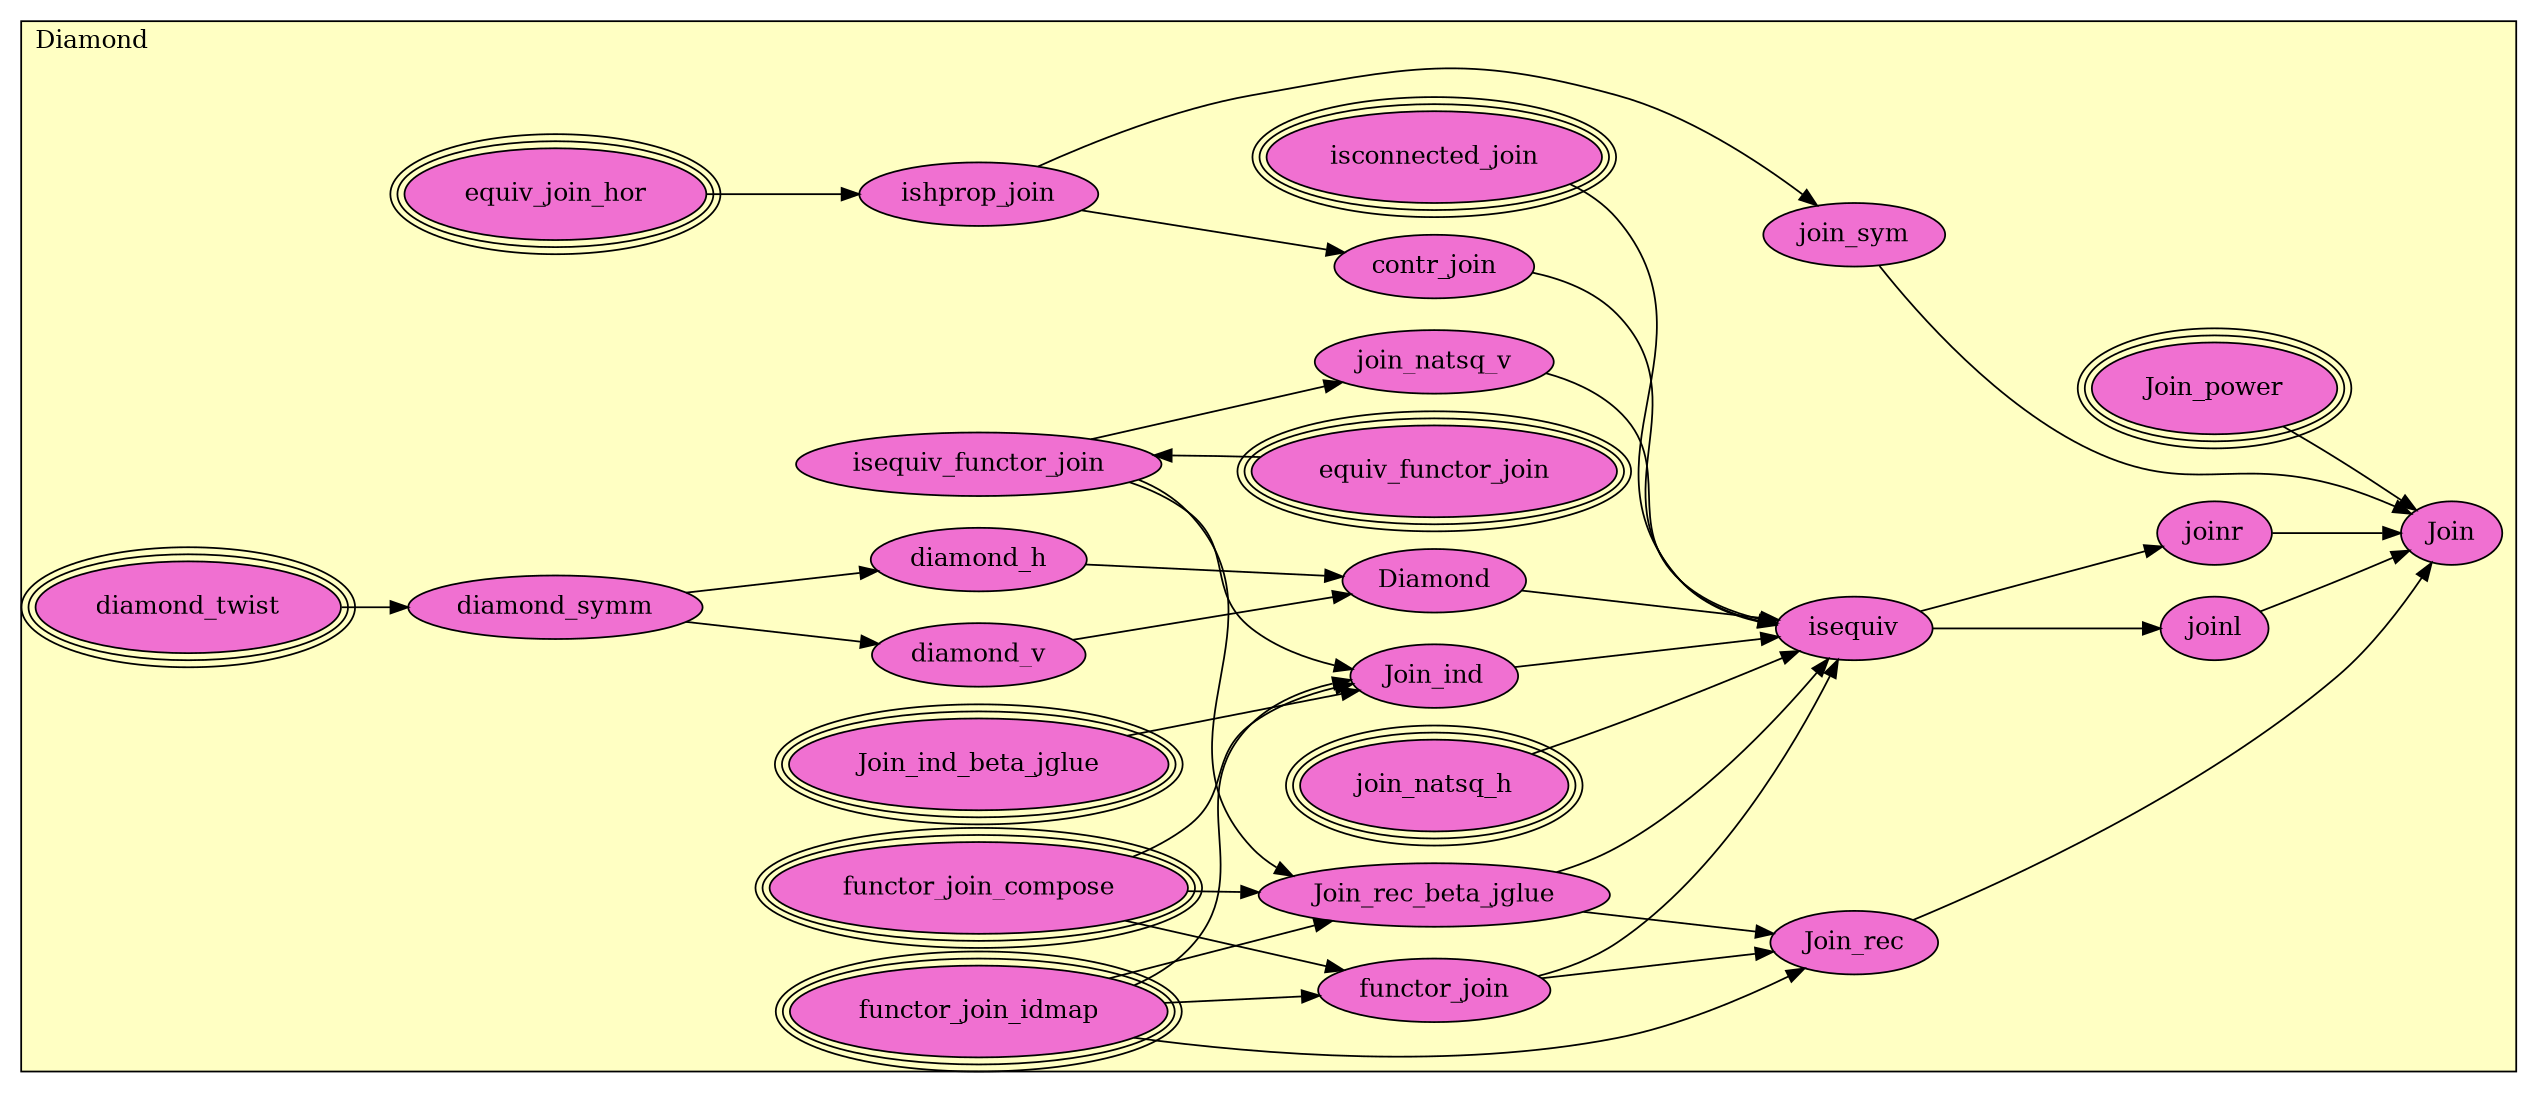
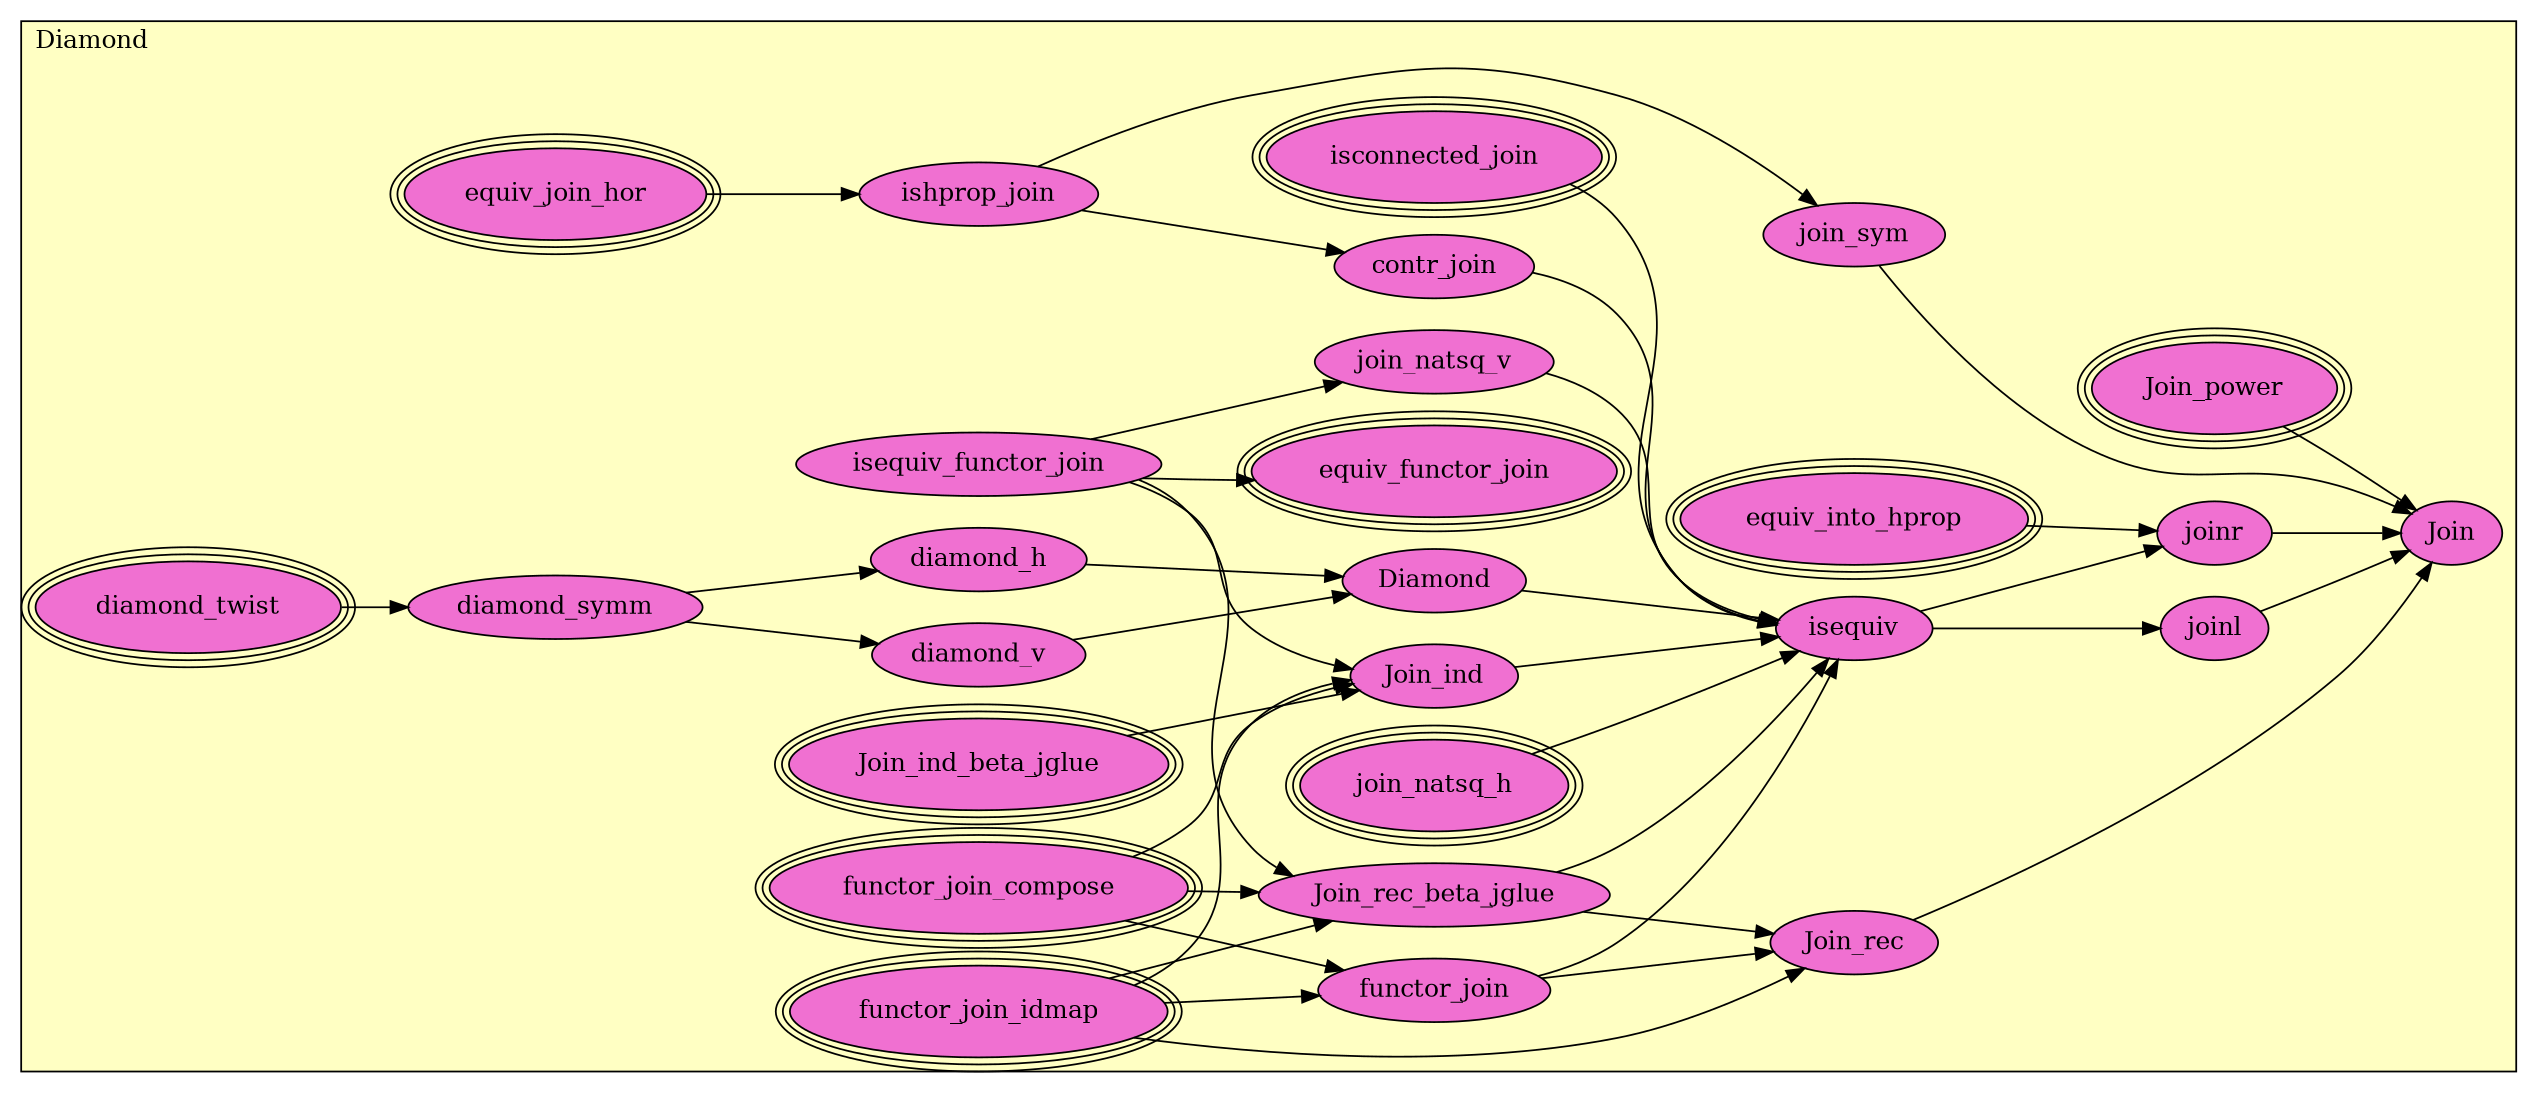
edge "equiv_functor_join" -> "isequiv_functor_join": reversed
node "equiv_into_hprop": added
